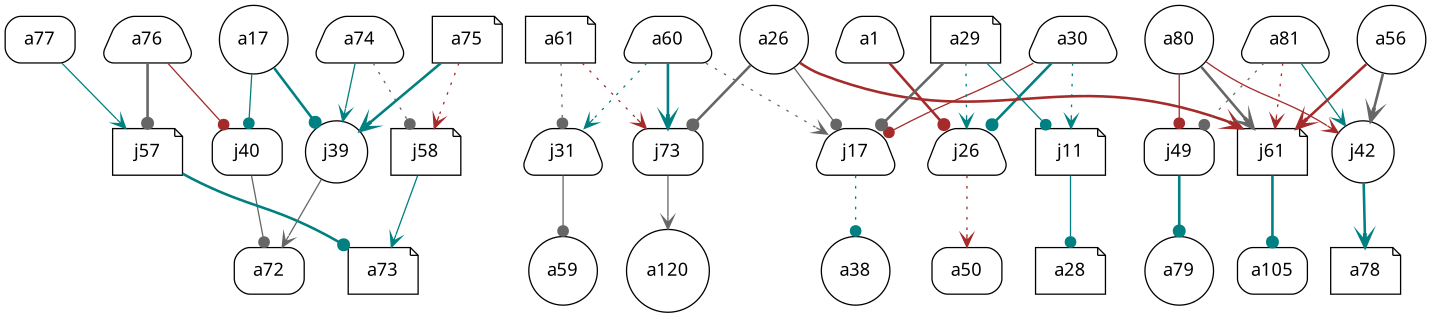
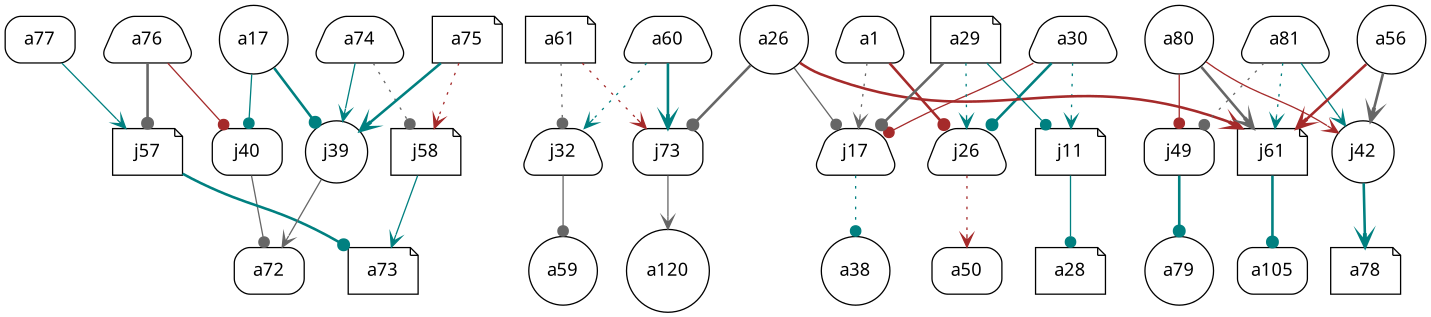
edge "a81" -> "j61": color brown -> teal
edge "a60" -> "j17": now "a1" -> "j17"
node "j31": label "j31" -> "j32"
